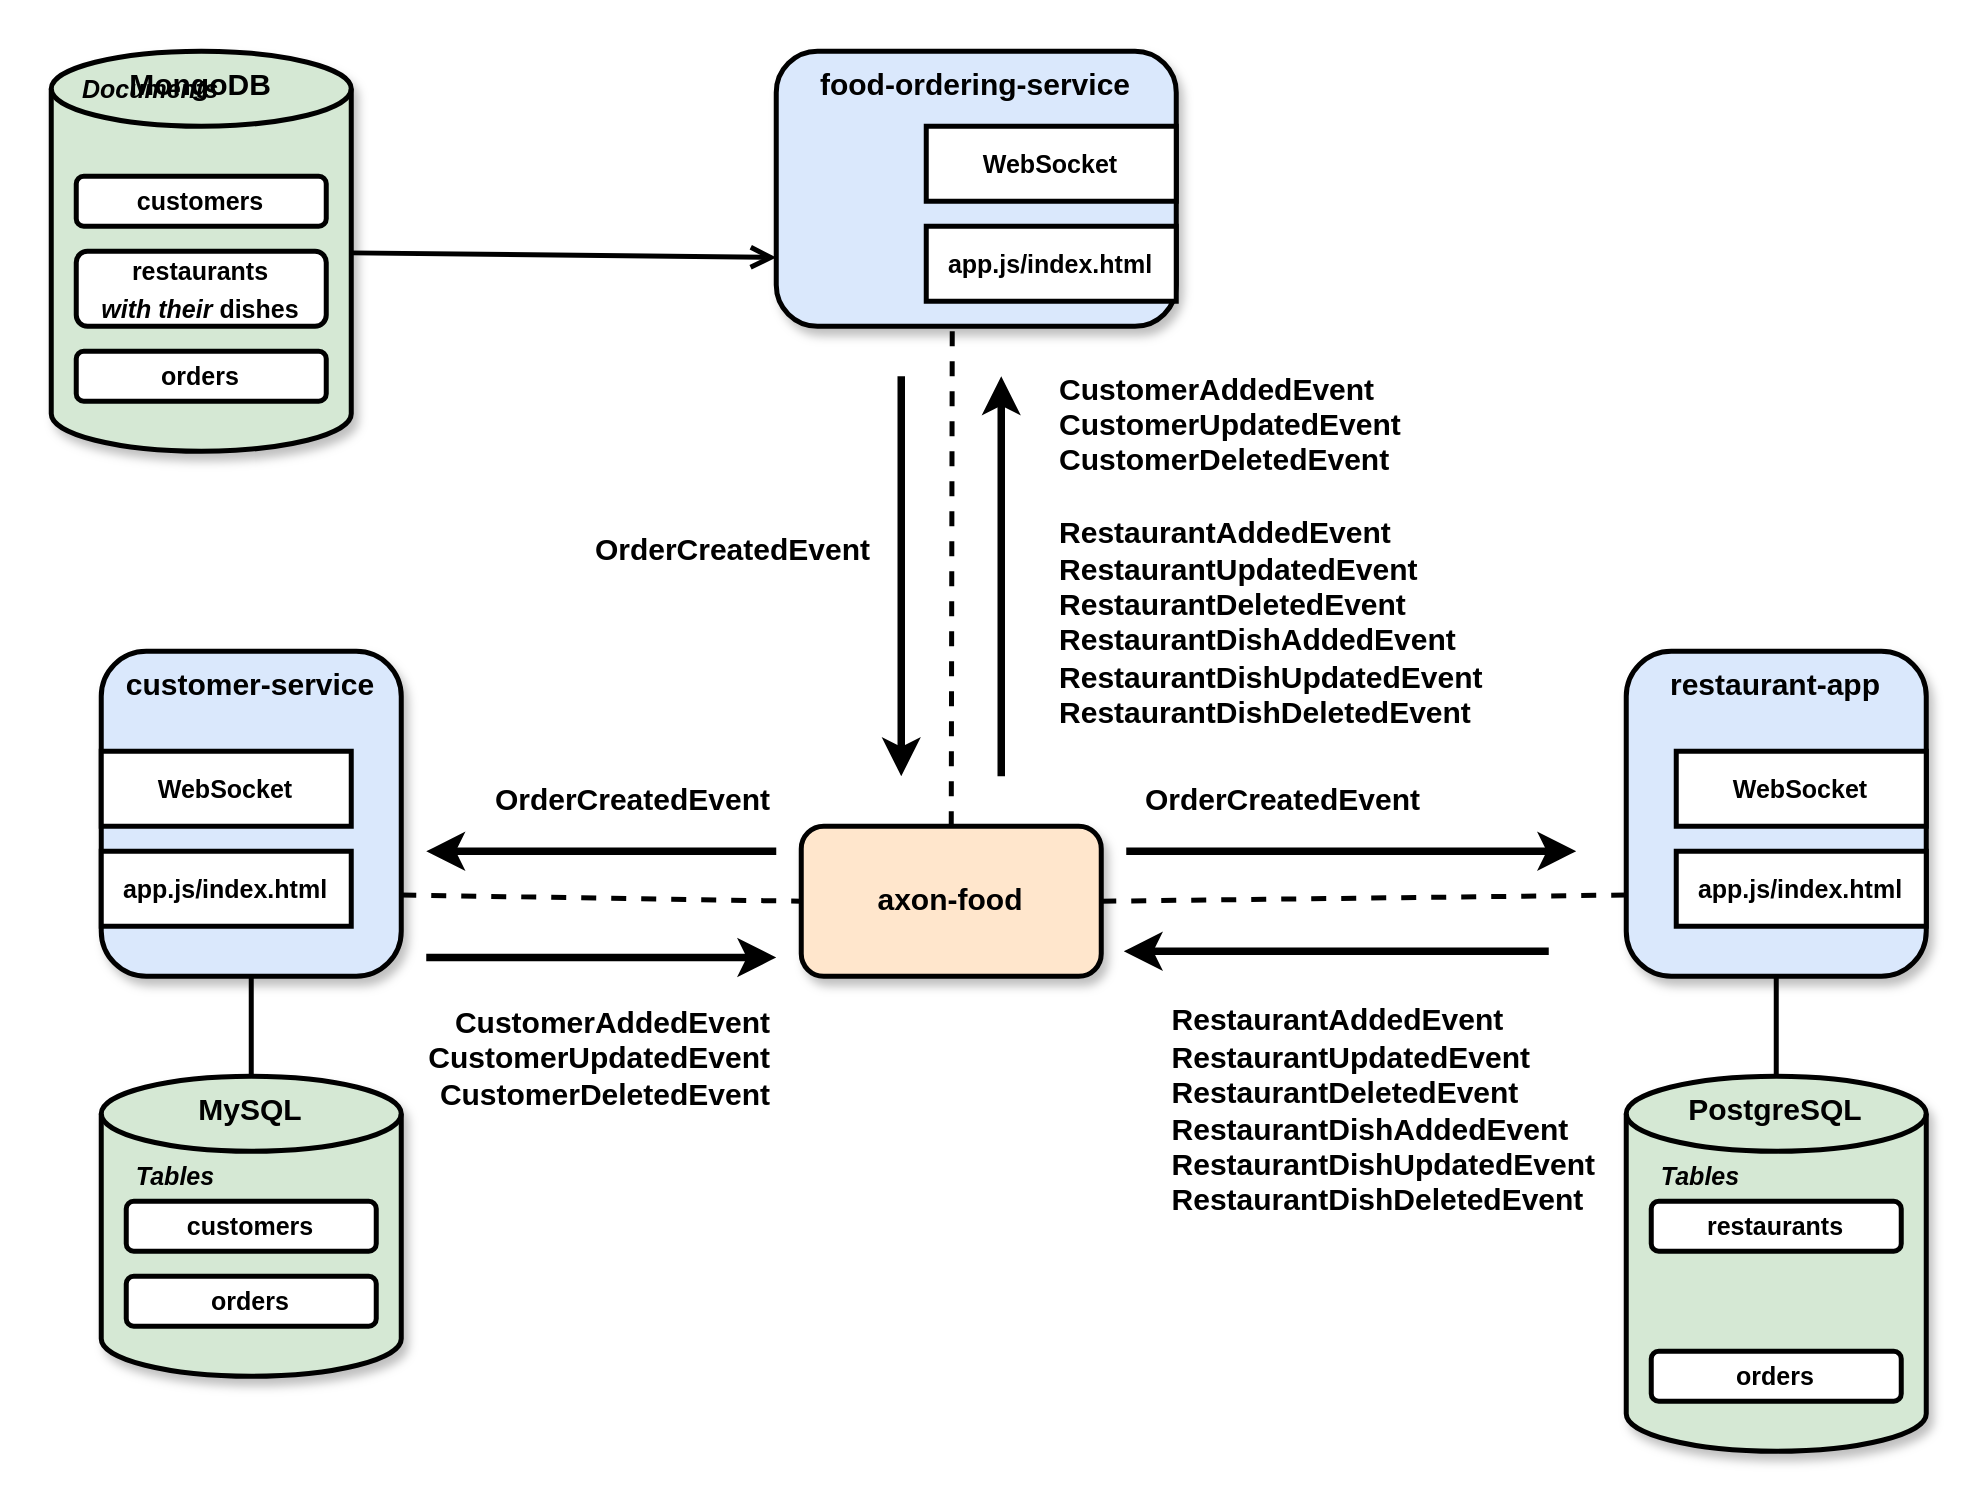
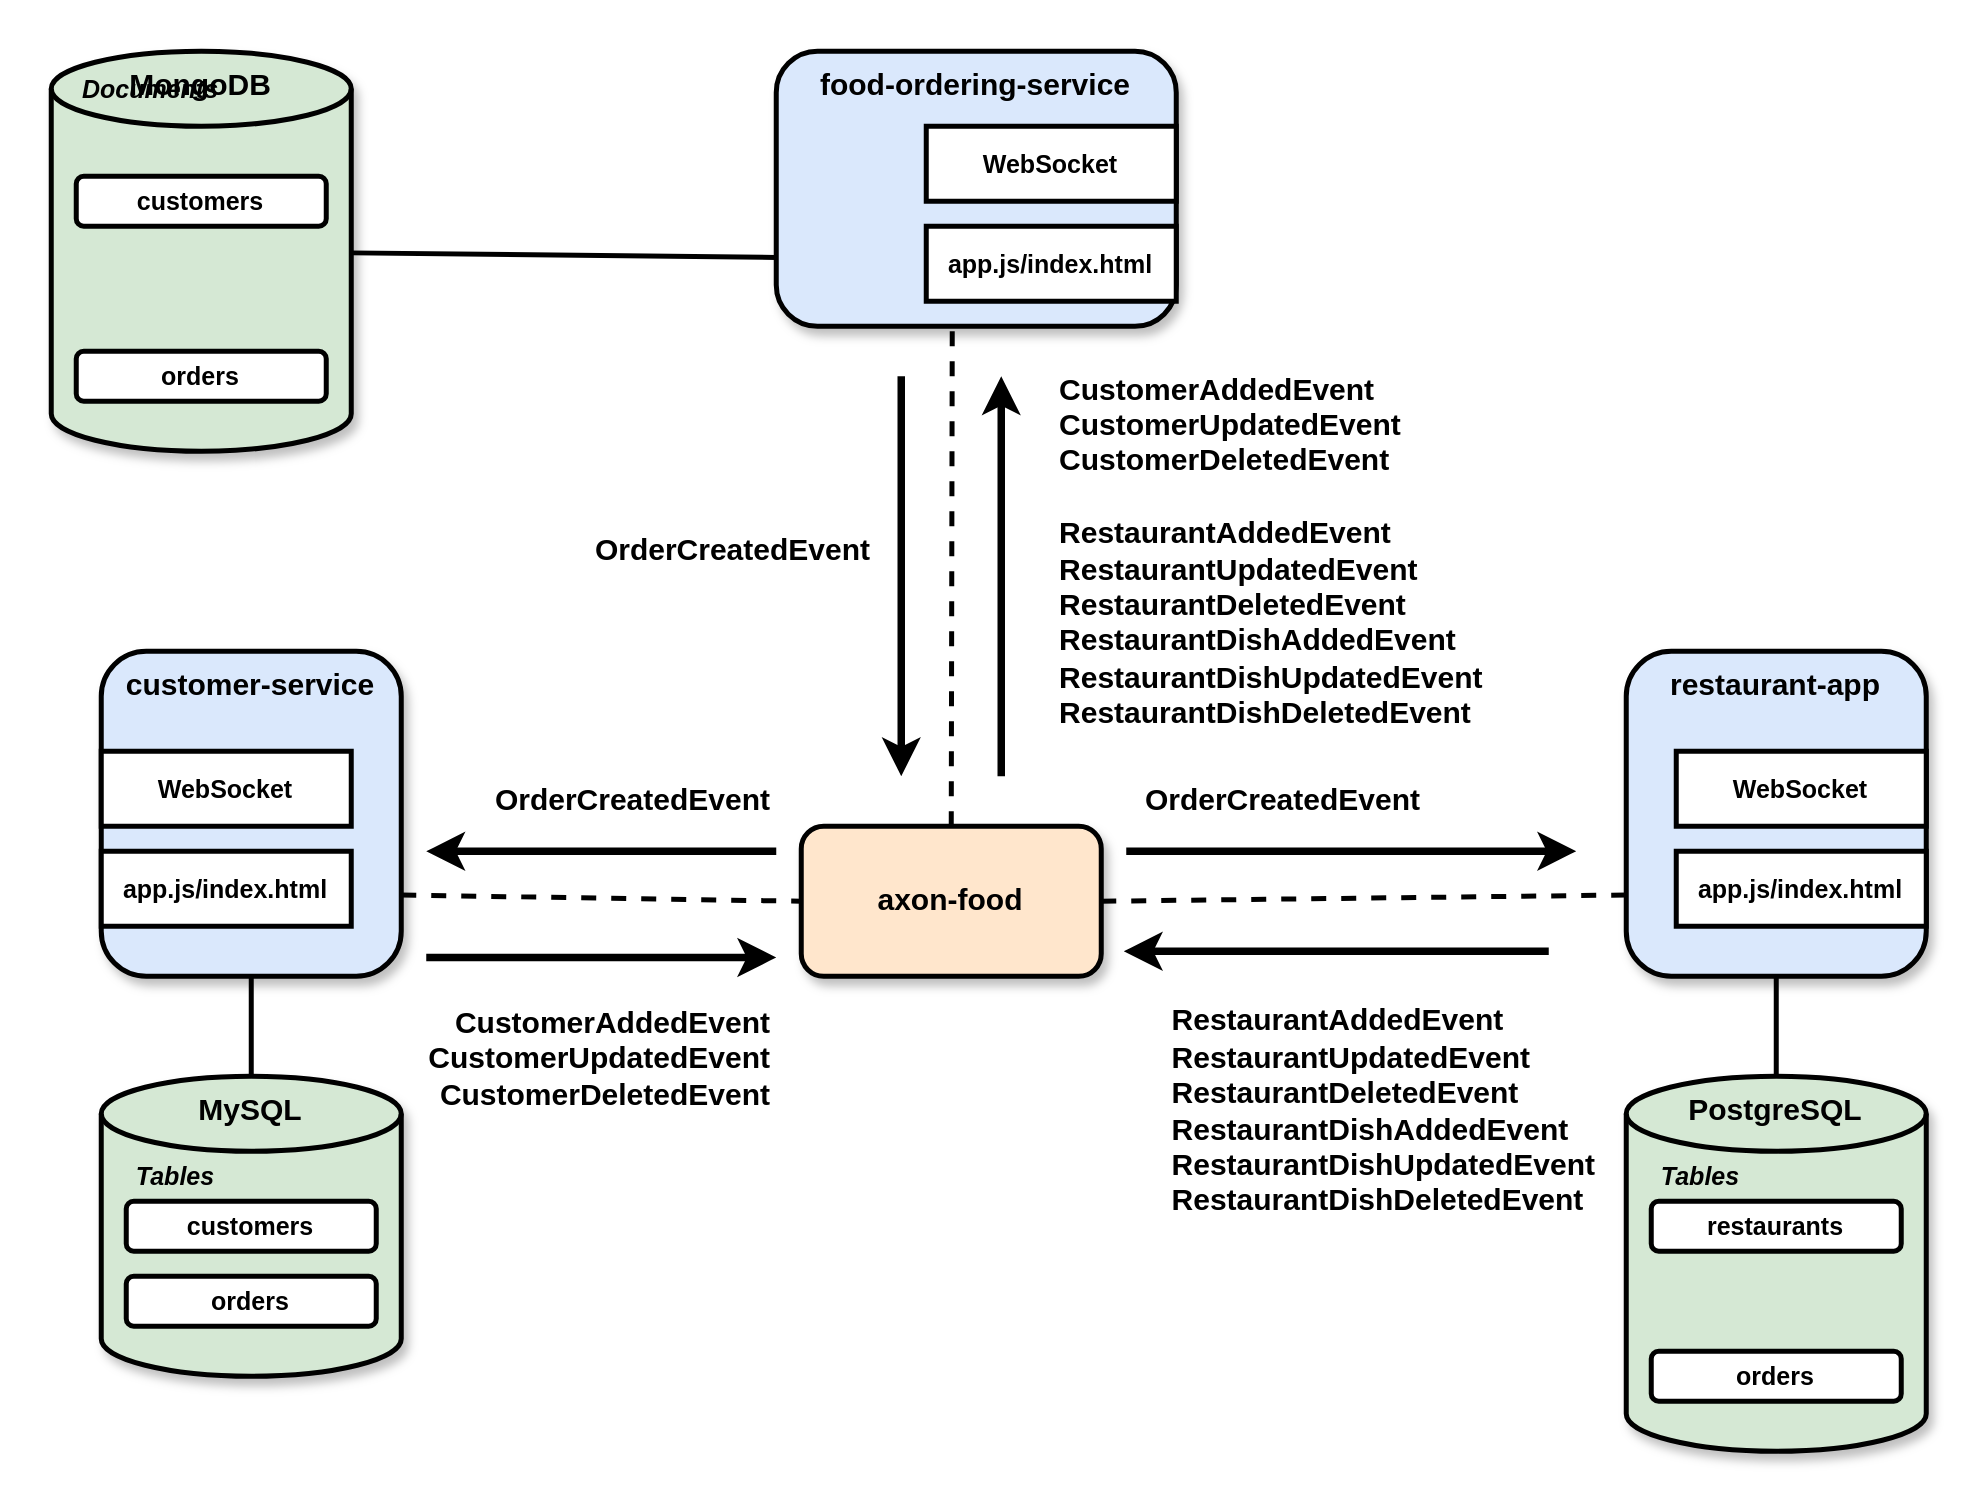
edge "MongoDB" -> "food-ordering-service": arrowhead open -> none
node "restaurants with their dishes": removed
